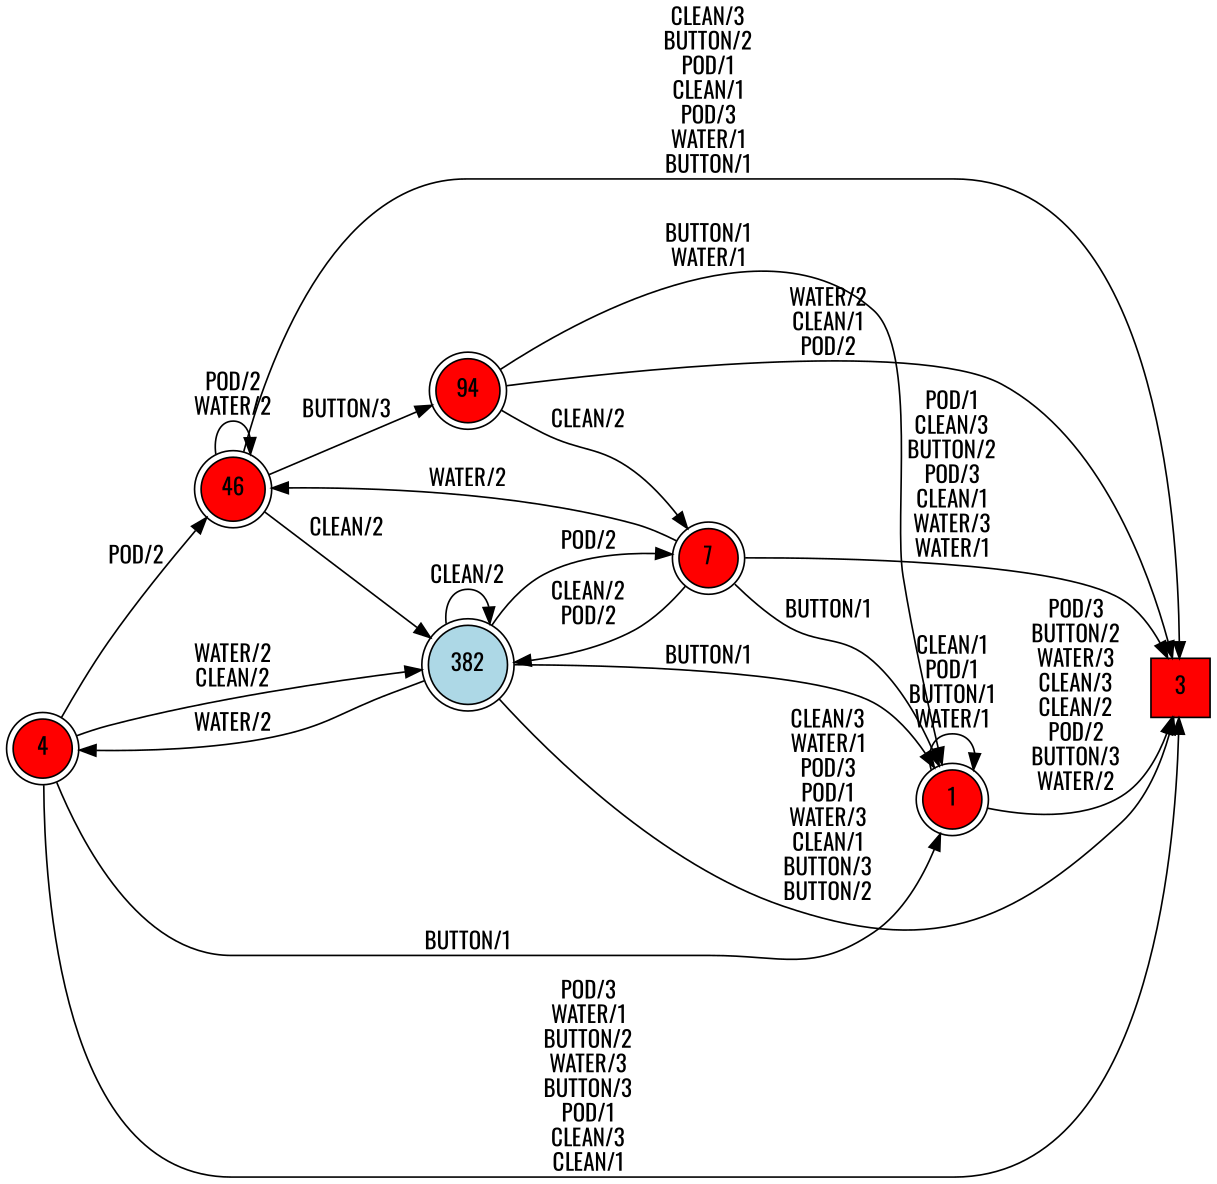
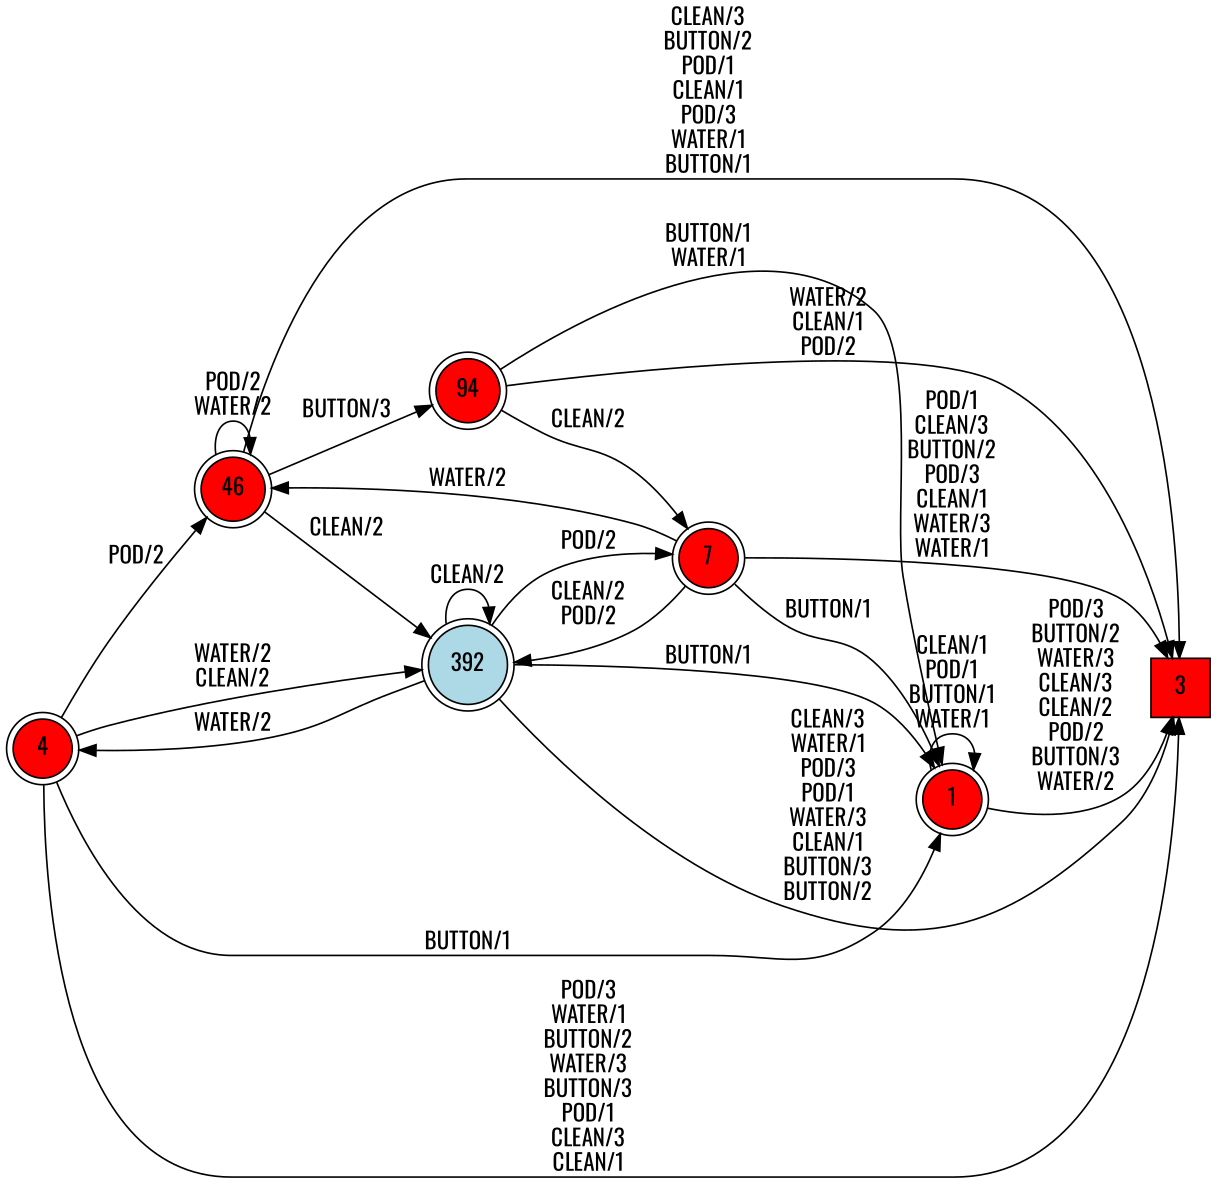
node "382": label "382" -> "392"
